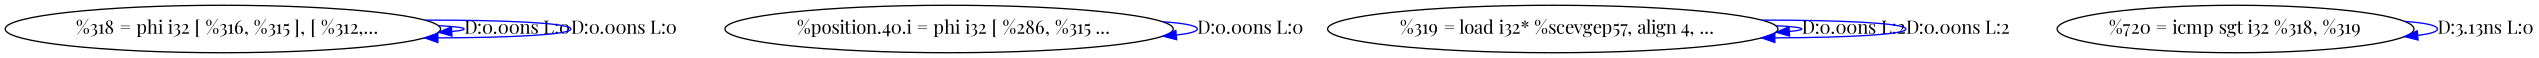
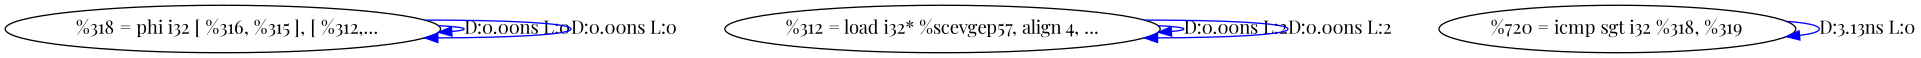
node "%position.40.i = phi i32 [ %286, %315 ...": removed
node "%319 = load i32* %scevgep57, align 4, ...": label "%319 = load i32* %scevgep57, align 4, ..." -> "%312 = load i32* %scevgep57, align 4, ..."
